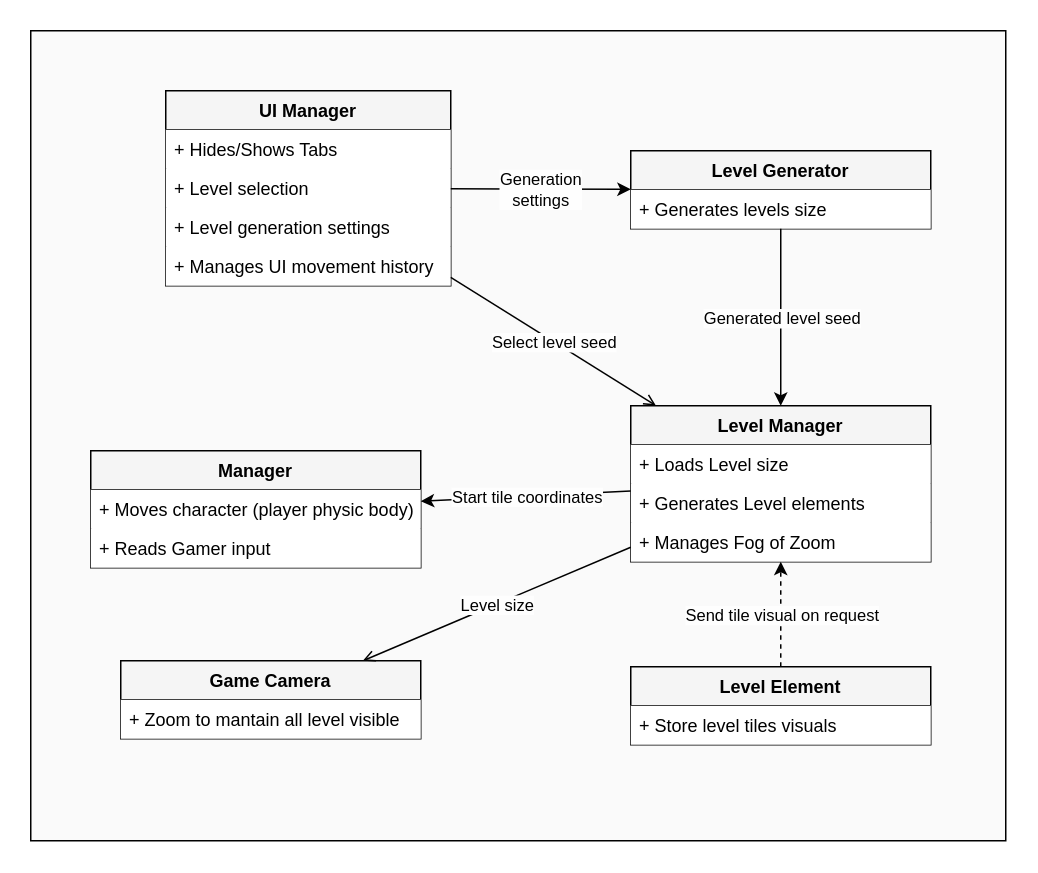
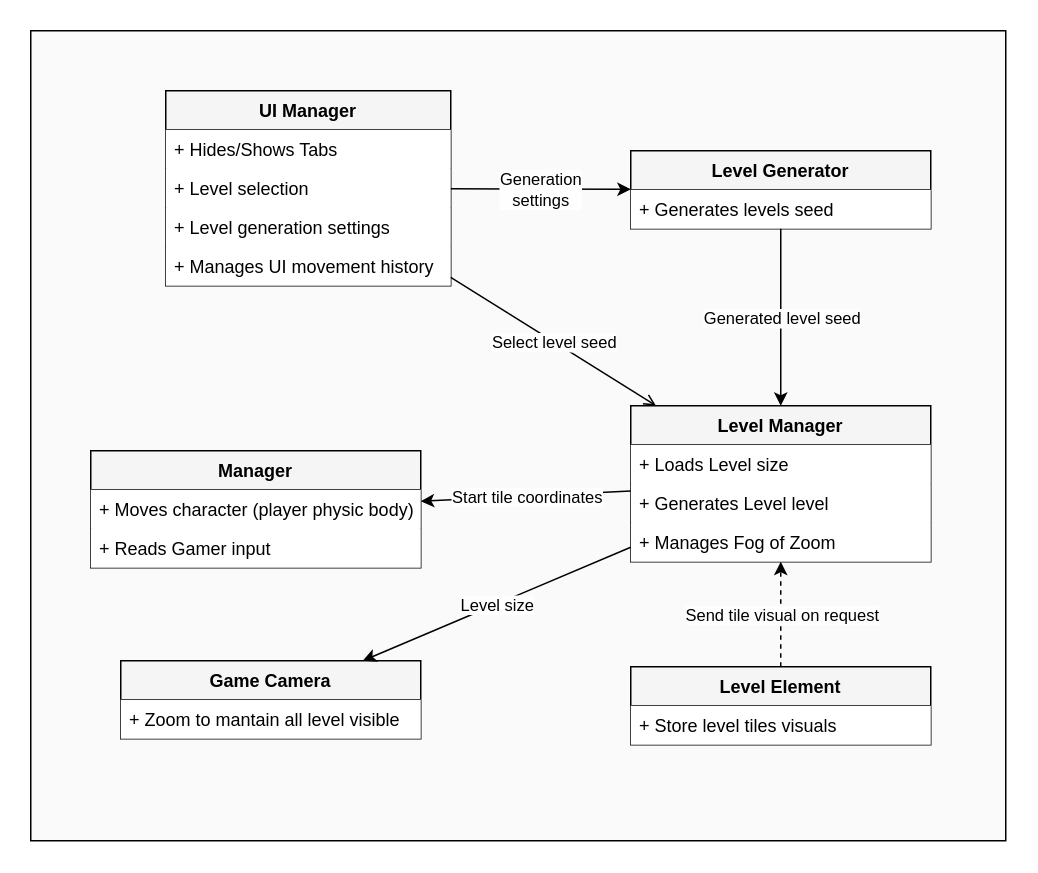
node "+ Generates levels size": label "+ Generates levels size" -> "+ Generates levels seed"
node "+ Generates Level elements": label "+ Generates Level elements" -> "+ Generates Level level"
edge "Level Manager" -> "Game Camera": arrowhead open -> classic
